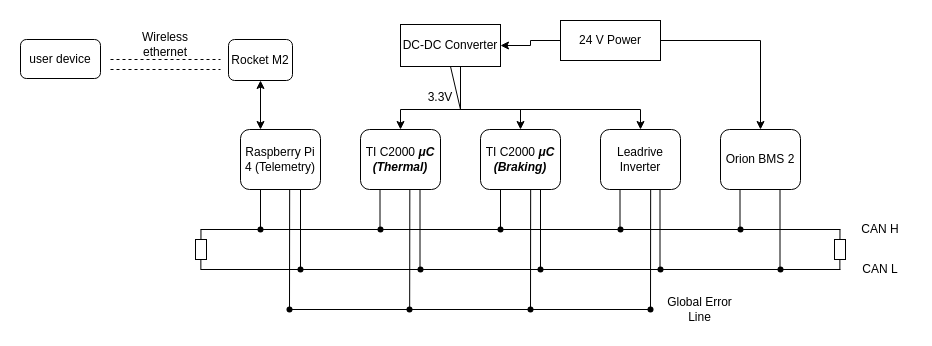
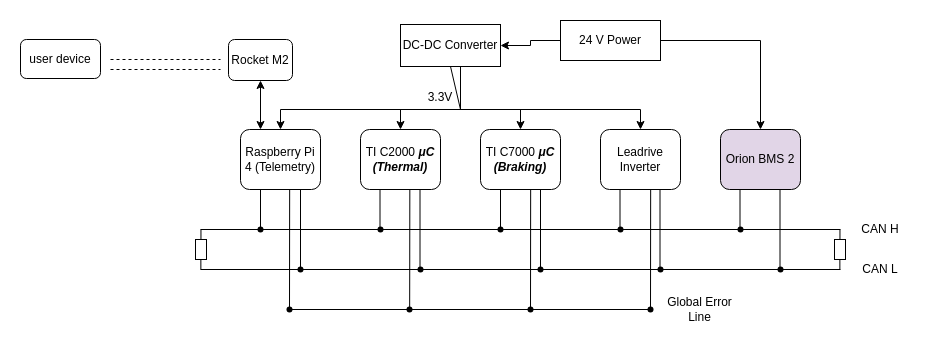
node "Wireless ethernet": removed
edge "DC-DC Converter" -> "Raspberry Pi 4 (Telemetry)": added
node "TI C2000 μC (Braking)": label "TI C2000 μC (Braking)" -> "TI C7000 μC (Braking)"
node "Orion BMS 2": fillcolor #ffffff -> #e1d5e7
